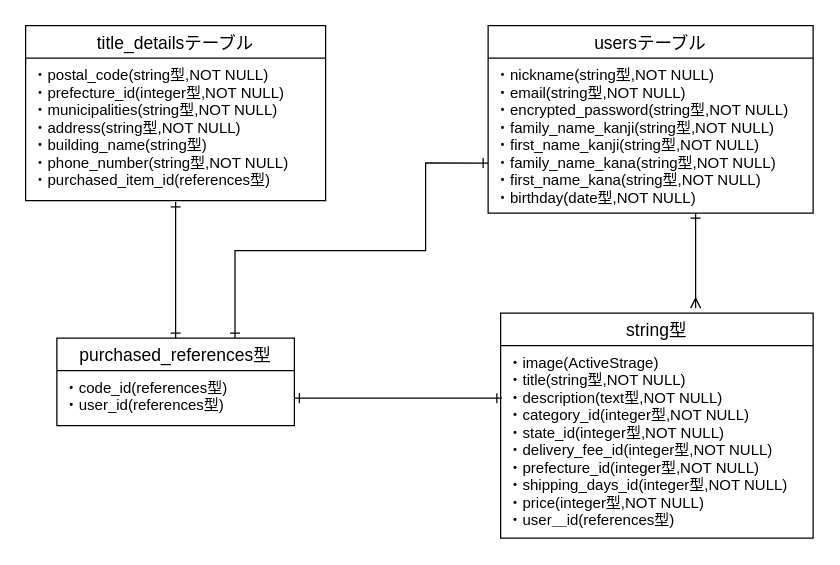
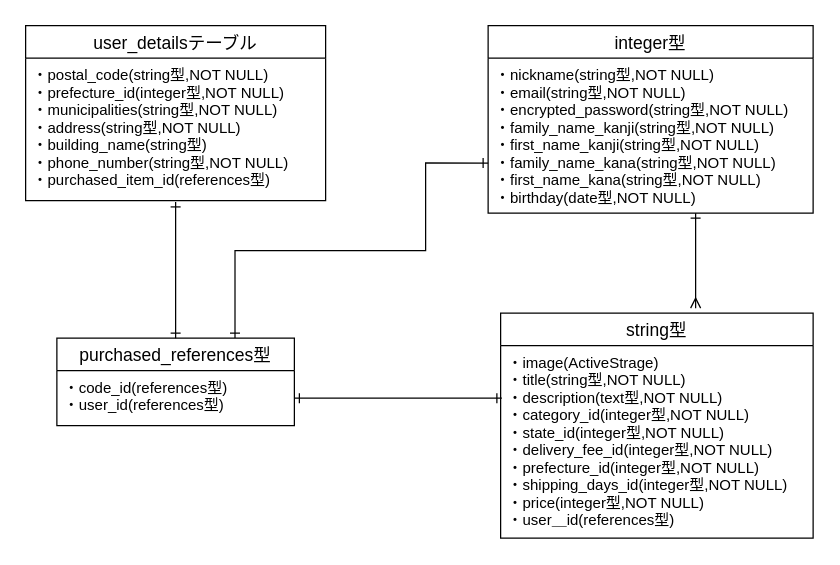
node "title_detailsテーブル": label "title_detailsテーブル" -> "user_detailsテーブル"
node "usersテーブル": label "usersテーブル" -> "integer型"
